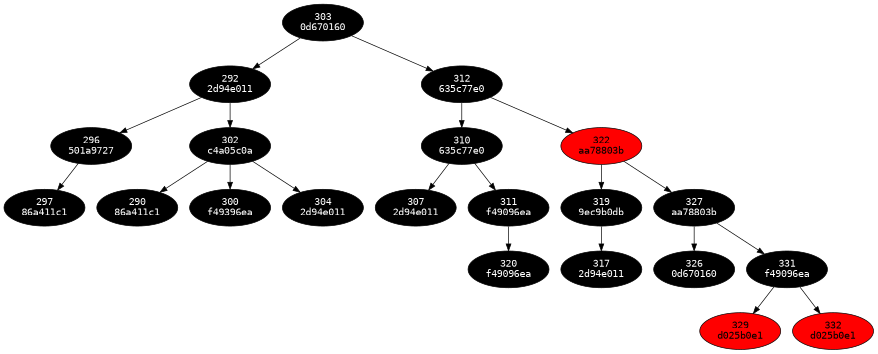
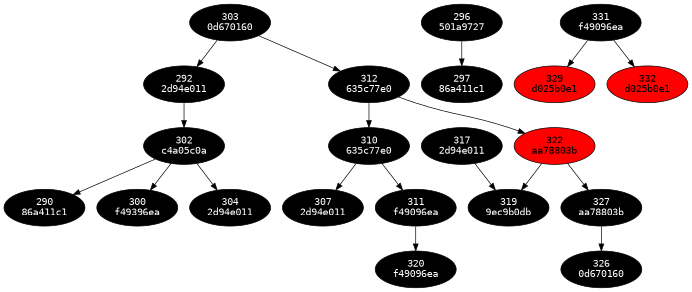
edge "292 2d94e011" -> "296 501a9727": removed
edge "319 9ec9b0db" -> "317 2d94e011": reversed
edge "327 aa78803b" -> "331 f49096ea": removed
